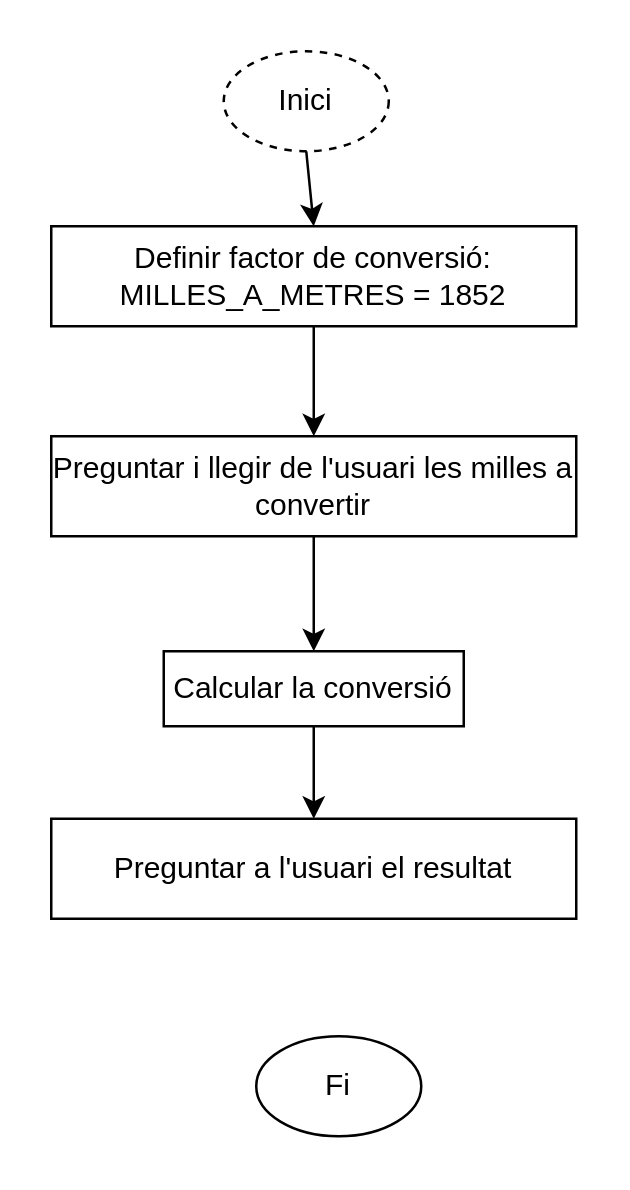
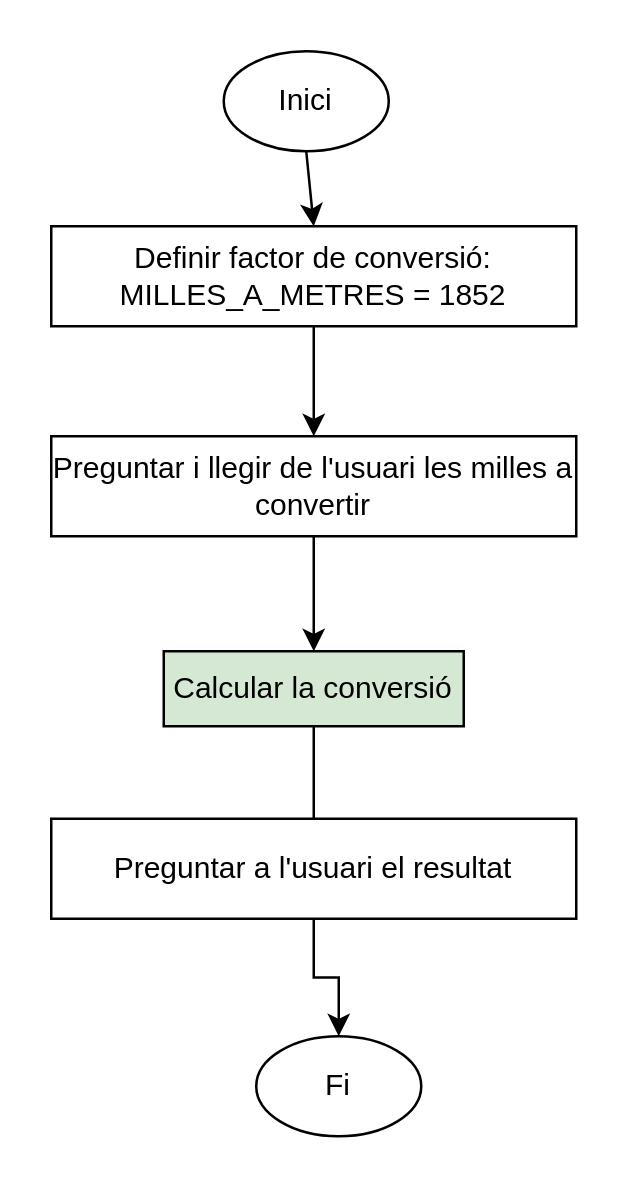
node "Inici": style dashed -> solid
node "Calcular la conversió": fillcolor #ffffff -> #d5e8d4
edge "Calcular la conversió" -> "Preguntar a l'usuari el resultat": arrowhead classic -> none
edge "Preguntar a l'usuari el resultat" -> "Fi": added
